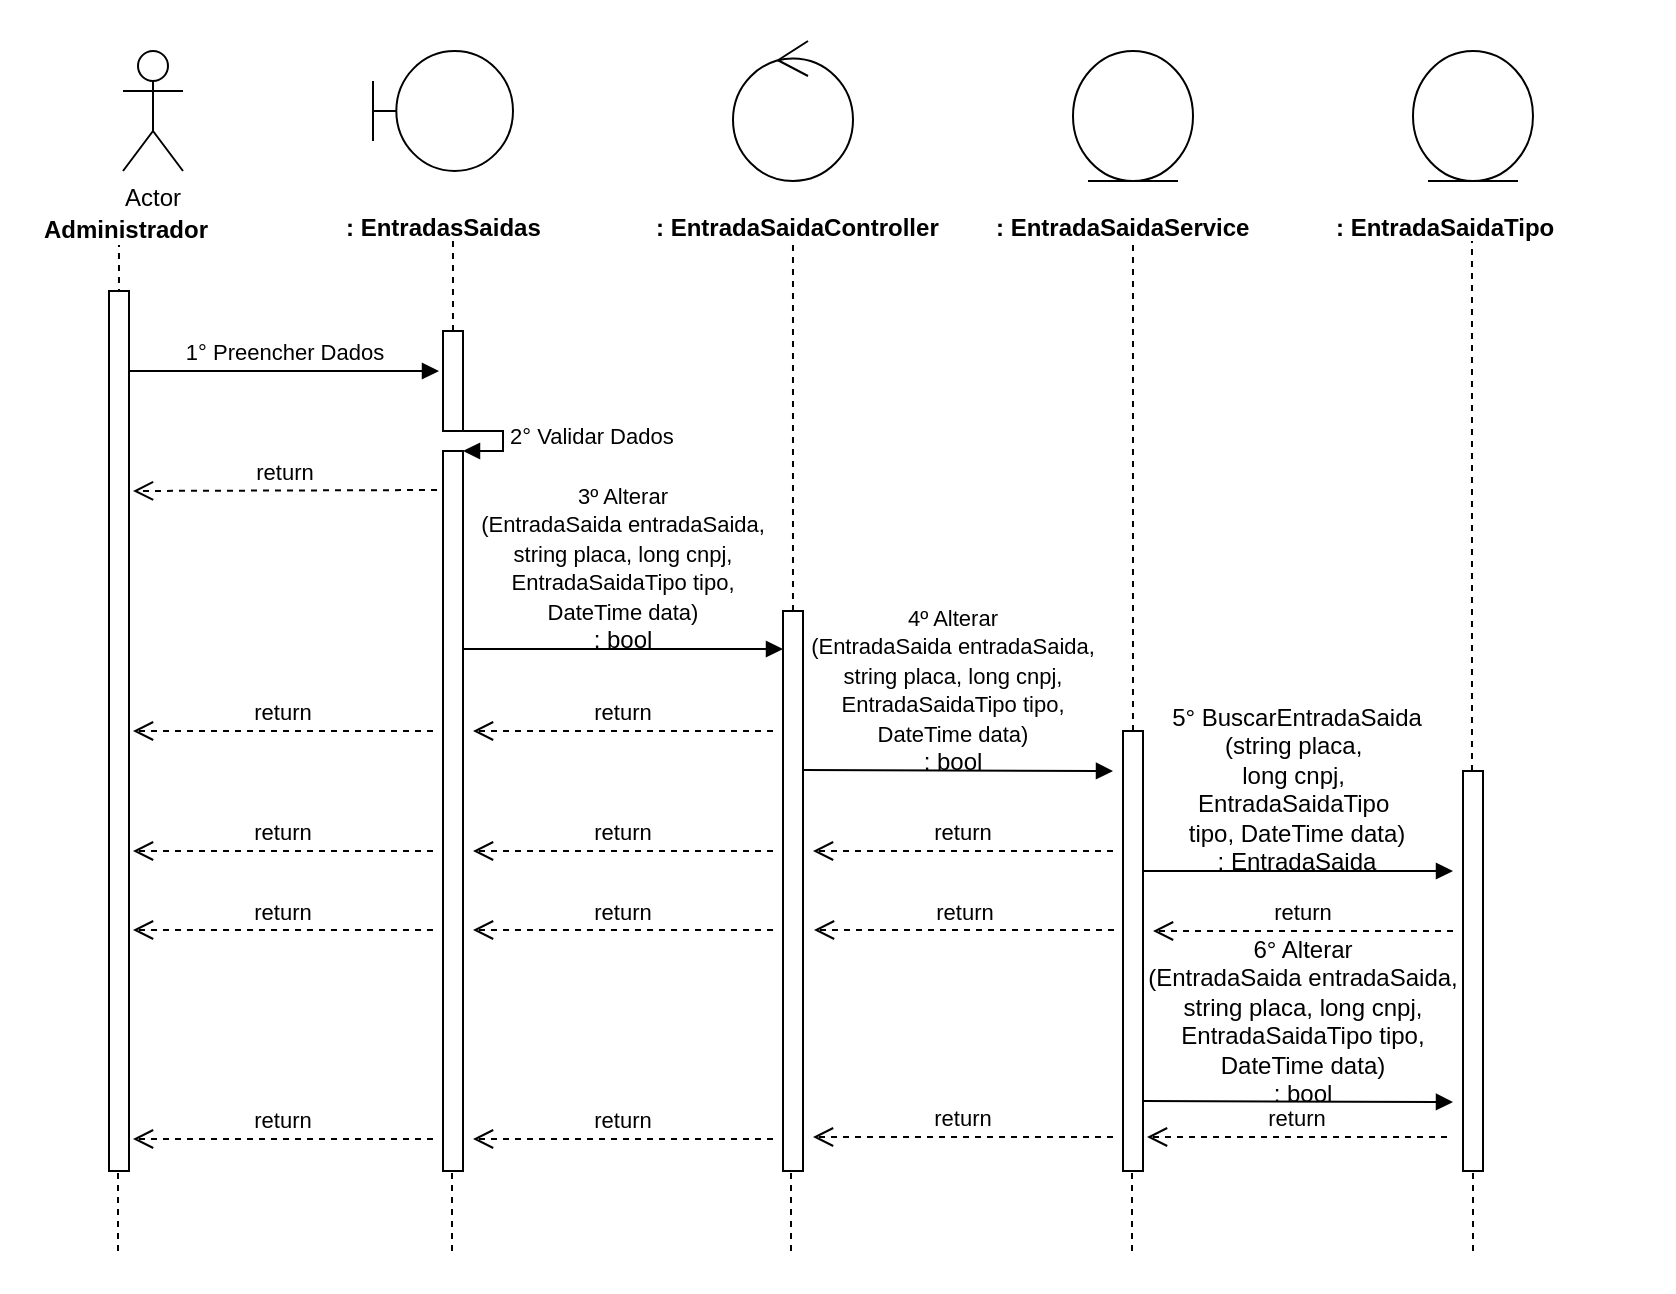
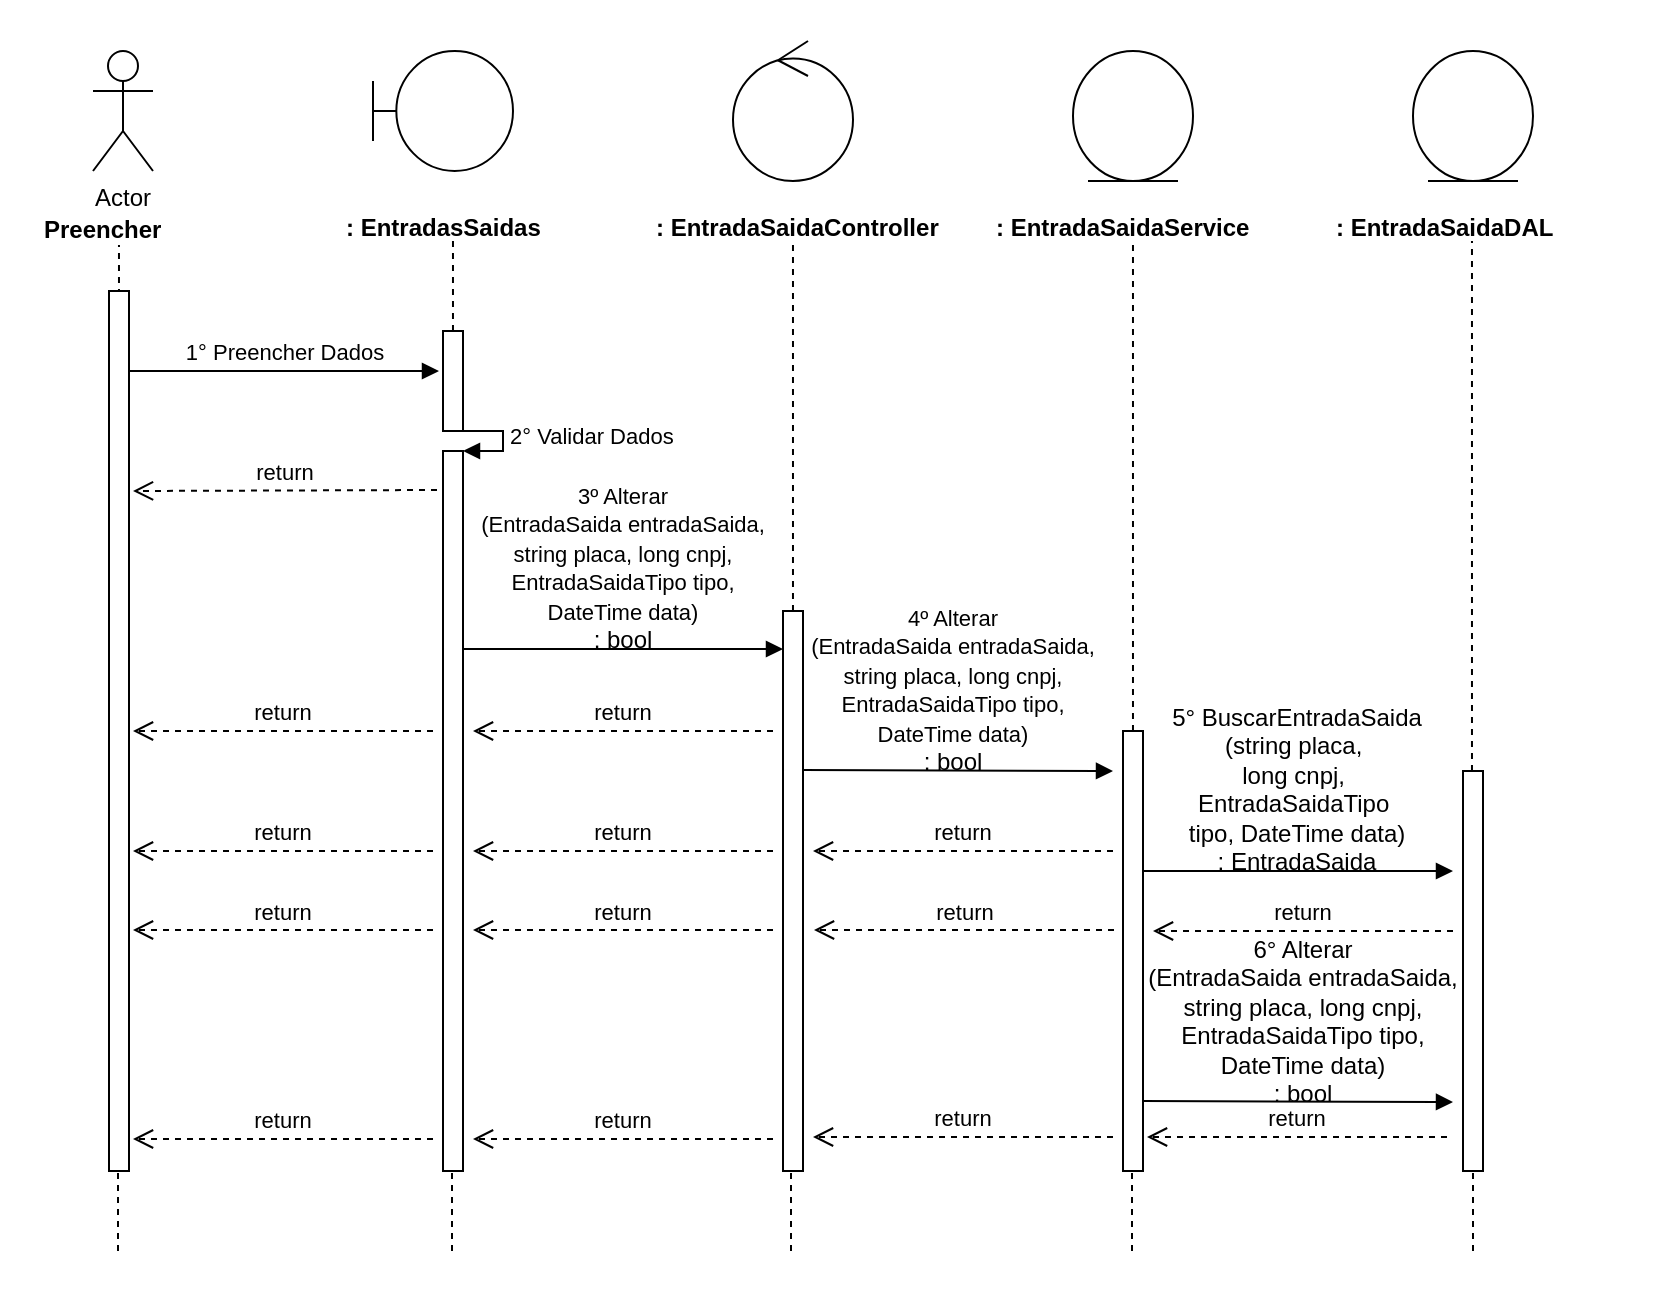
node "Actor": moved (153, 111) -> (123, 111)
node ": EntradaSaidaTipo": label ": EntradaSaidaTipo" -> ": EntradaSaidaDAL"
node "Administrador": label "Administrador" -> "Preencher"
